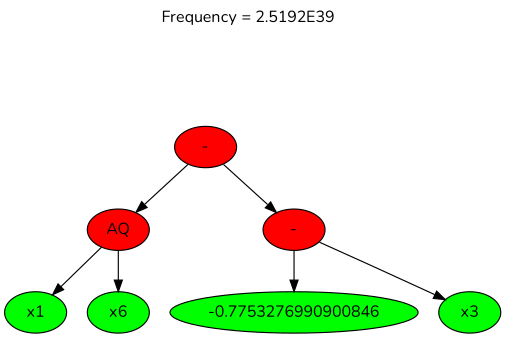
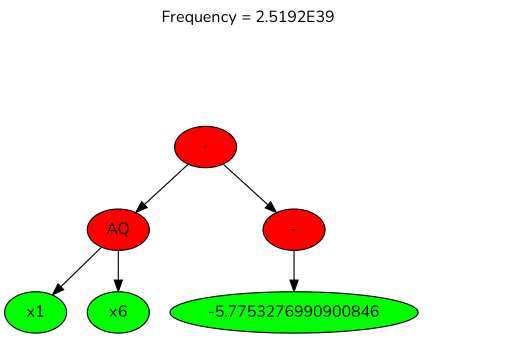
node "-0.7753276990900846": label "-0.7753276990900846" -> "-5.7753276990900846"
node "x3": removed
